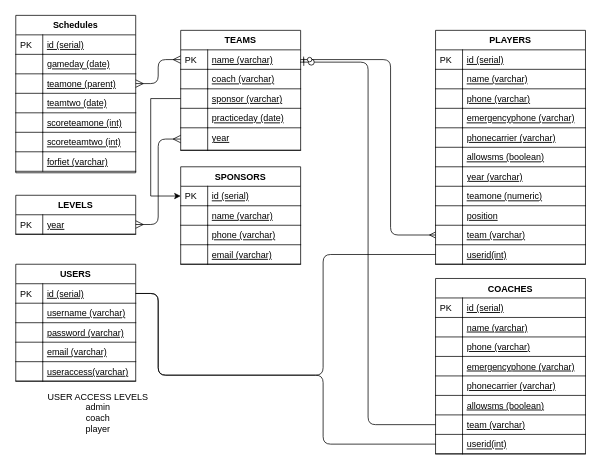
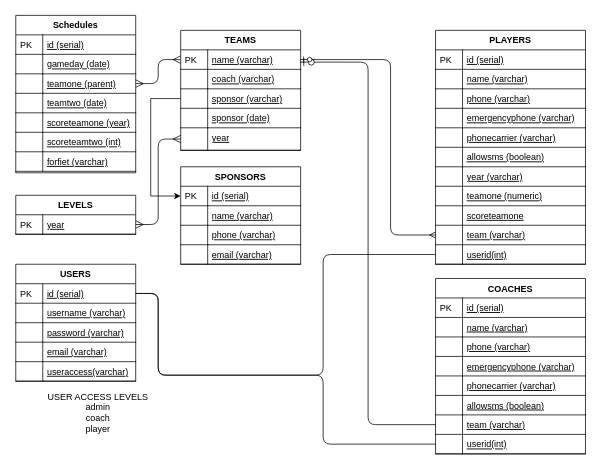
node "practiceday (date)": label "practiceday (date)" -> "sponsor (date)"
node "scoreteamone (int)": label "scoreteamone (int)" -> "scoreteamone (year)"
node "position": label "position" -> "scoreteamone"
